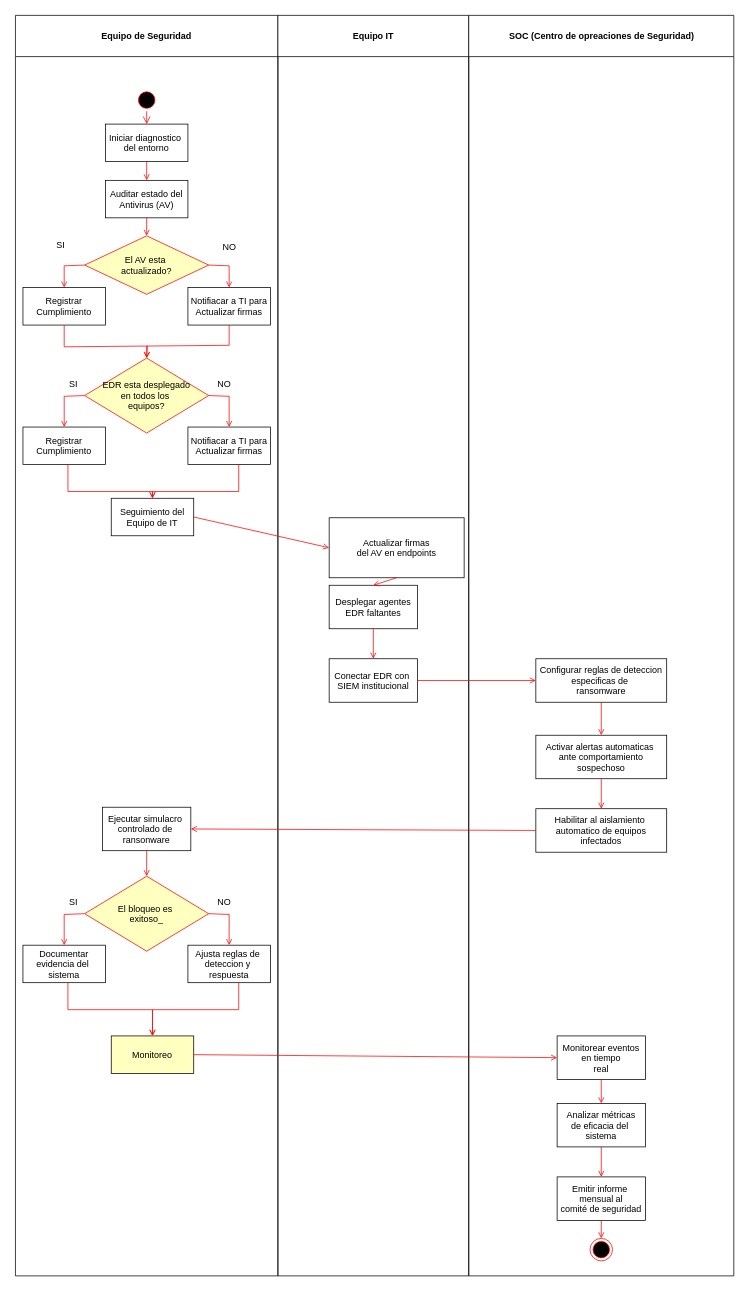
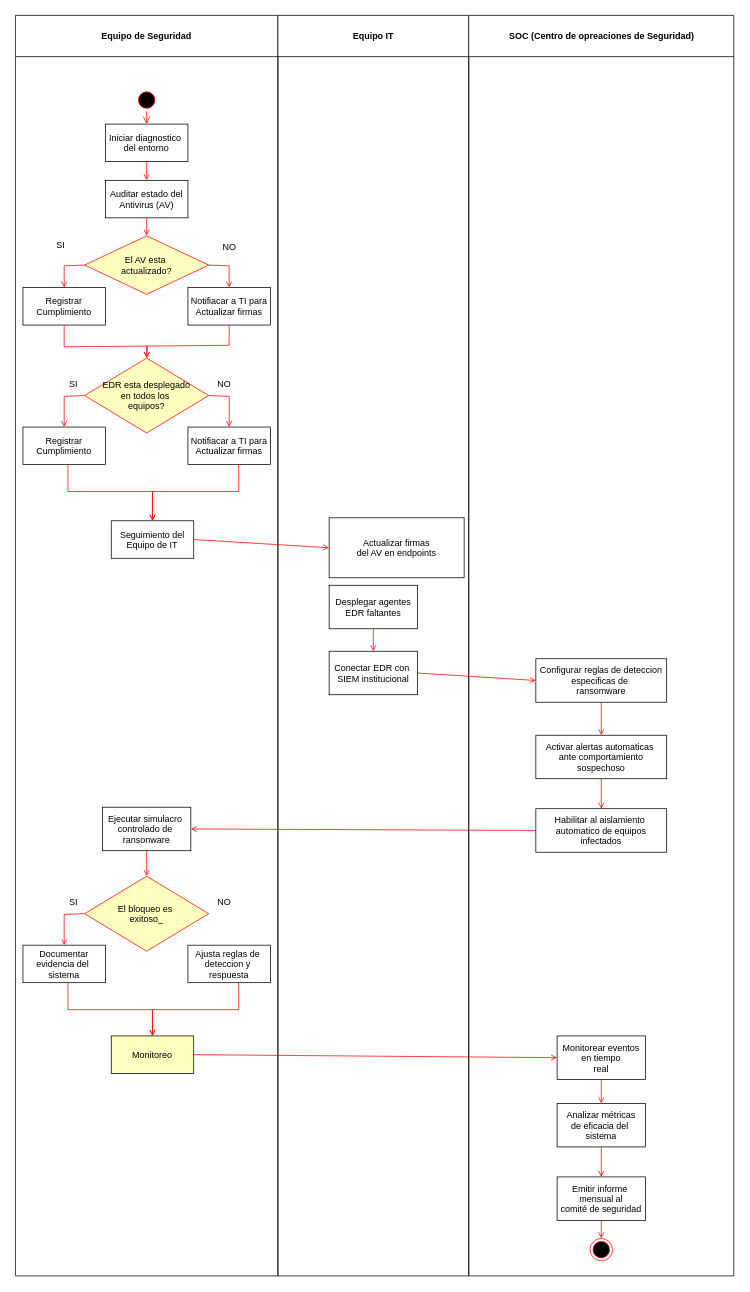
node "Seguimiento del Equipo de IT": moved (152, 517) -> (152, 540)
edge "Actualizar firmas del AV en endpoints" -> "Desplegar agentes EDR faltantes": removed
node "Conectar EDR con SIEM institucional": moved (373, 681) -> (373, 673)
edge "El bloqueo es exitoso_" -> "Ajusta reglas de deteccion y respuesta": removed
